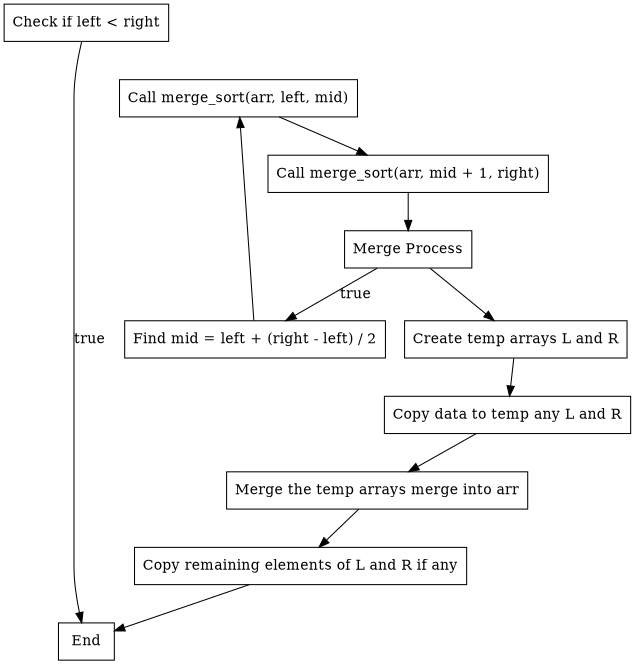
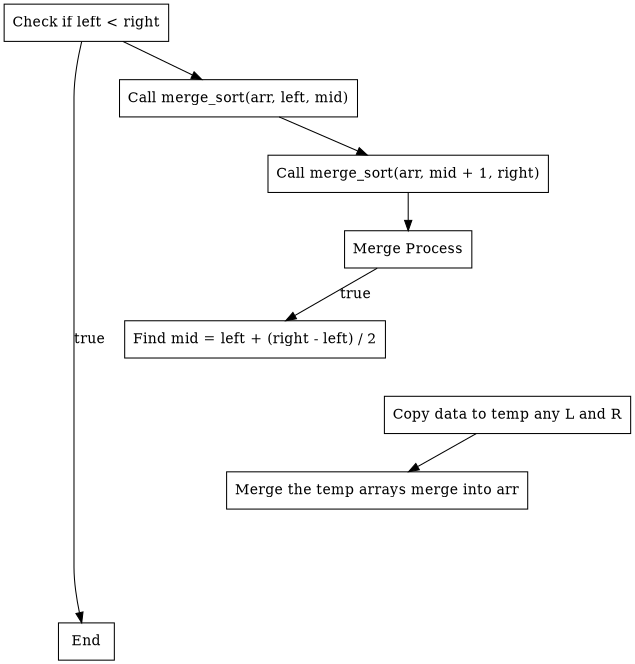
edge "Find mid = left + (right - left) / 2" -> "Call merge_sort(arr, left, mid)": now "Check if left < right" -> "Call merge_sort(arr, left, mid)"
node "Create temp arrays L and R": removed
node "Copy remaining elements of L and R if any": removed
